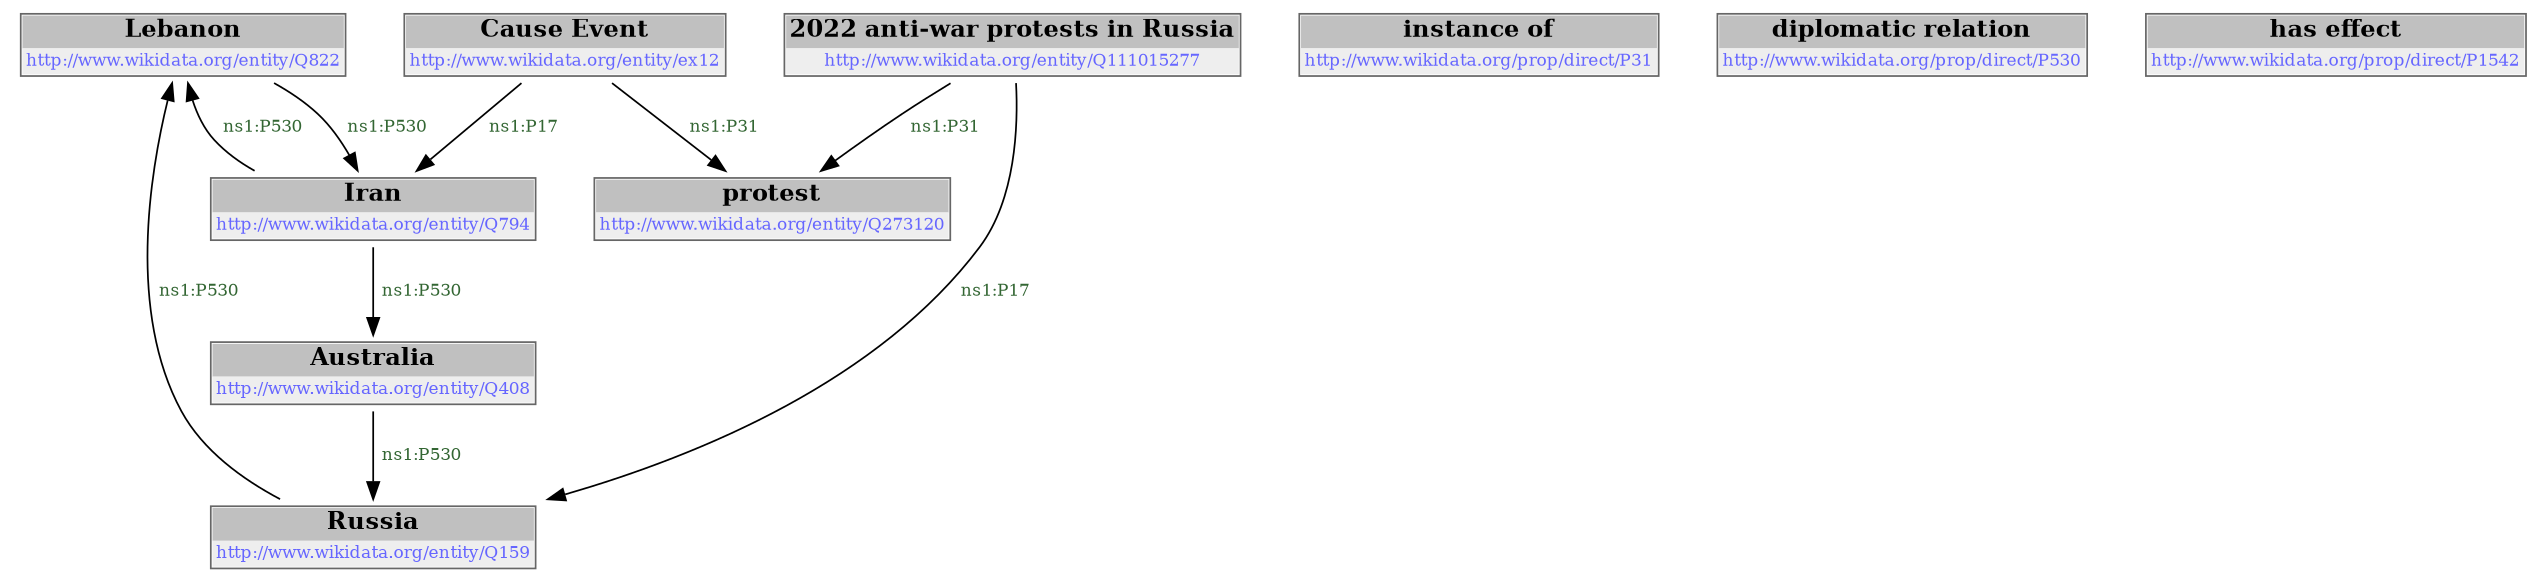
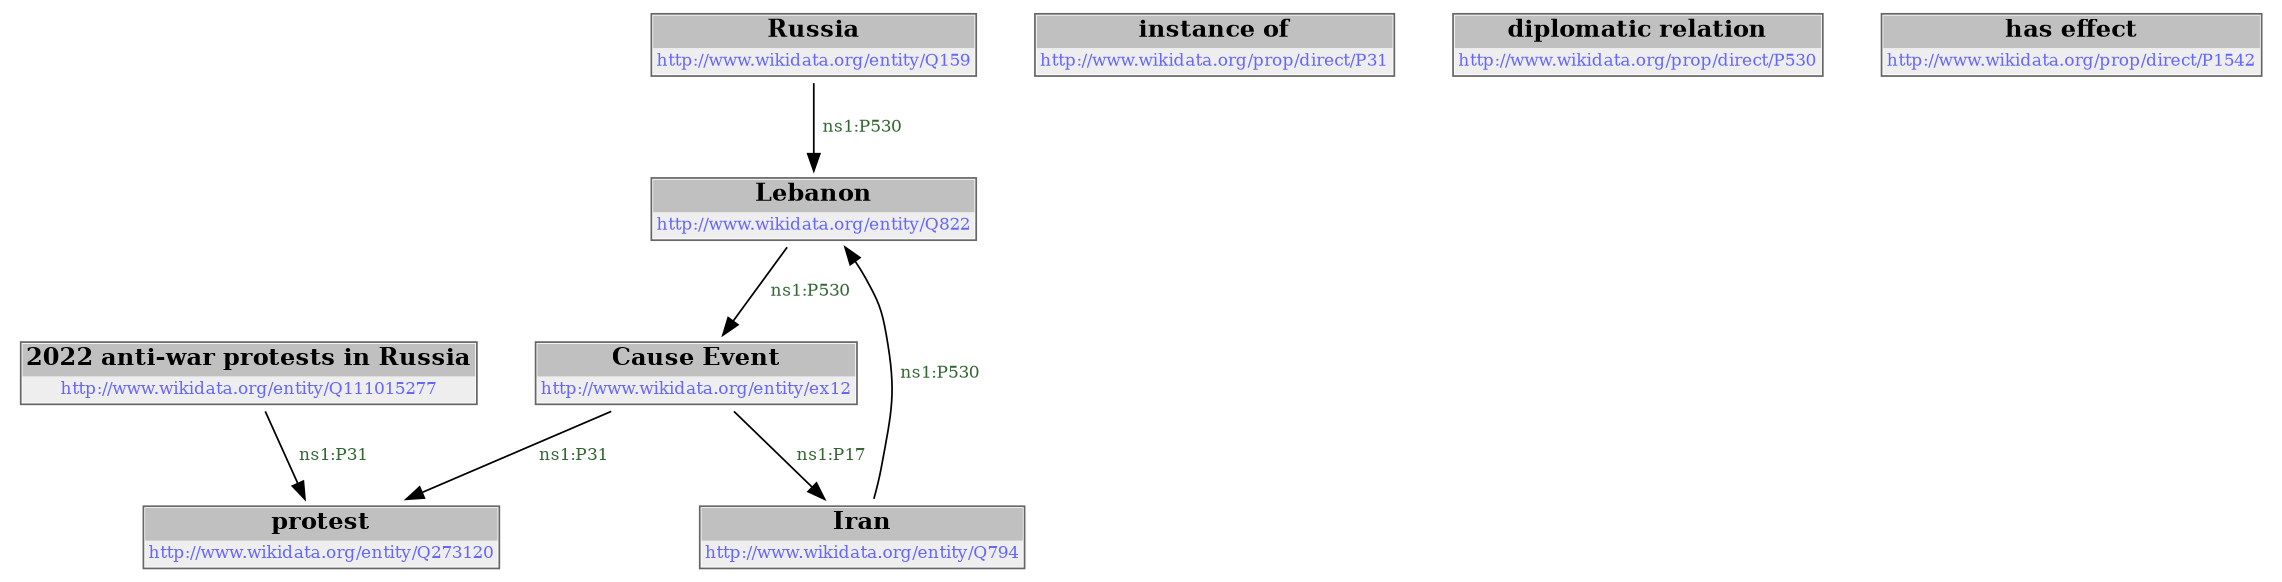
edge "Lebanon" -> "Iran": now "Lebanon" -> "Cause Event"
edge "2022 anti-war protests in Russia" -> "Russia": removed, label "ns1:P17"
node "Australia": removed
